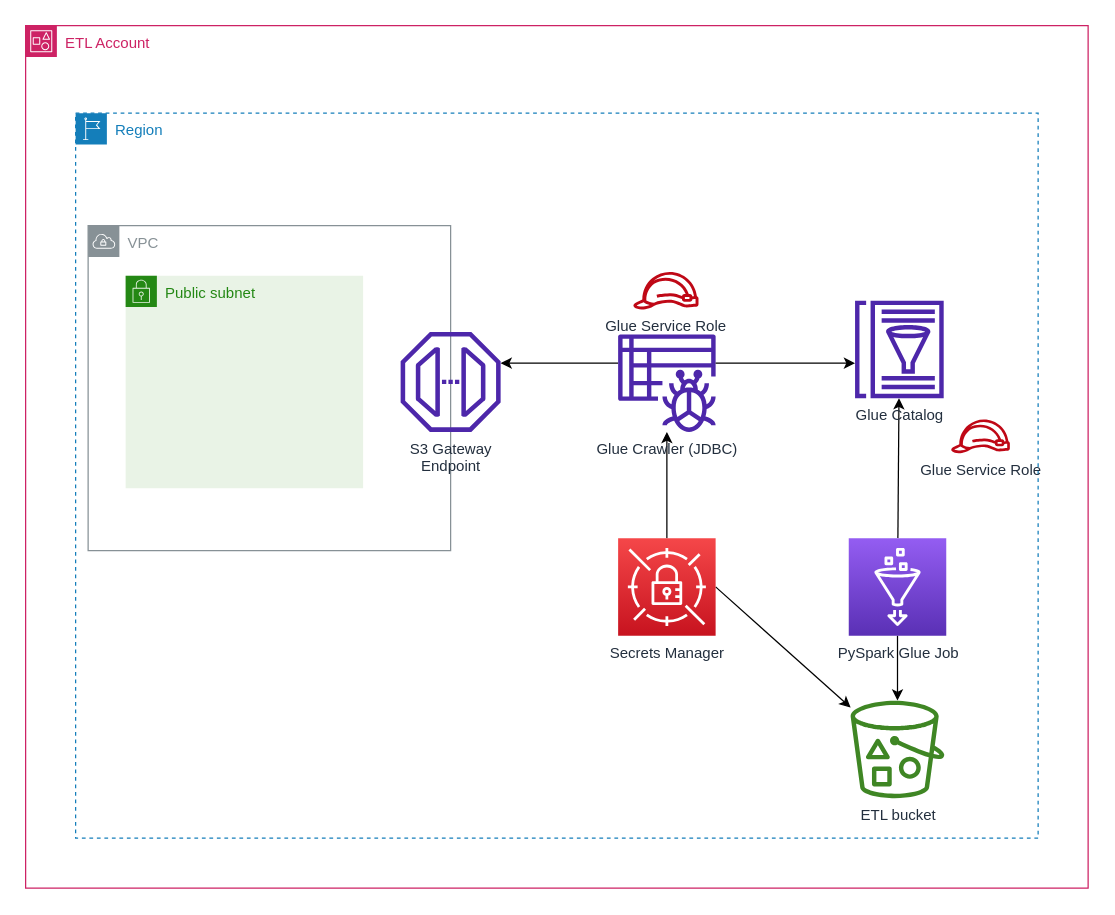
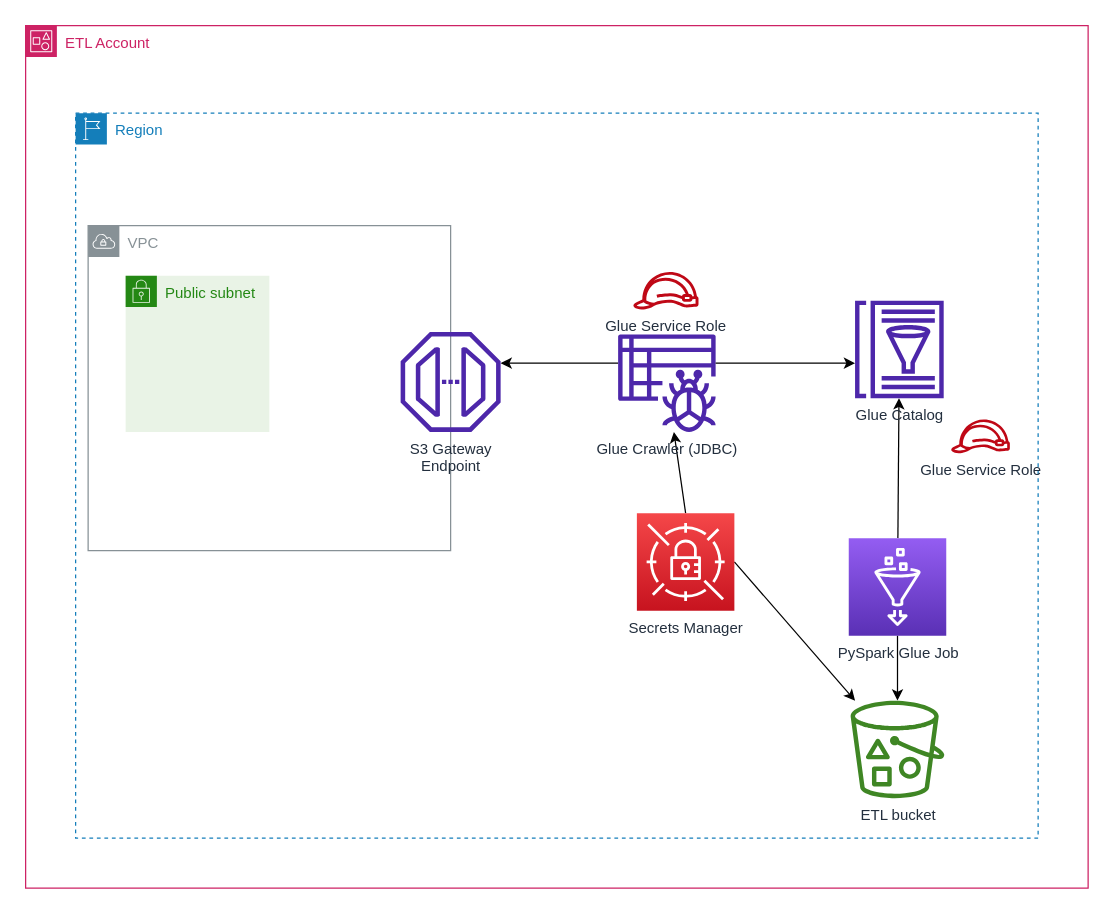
node "Public subnet": size 238x213 -> 144x156
node "Secrets Manager": moved (667, 587) -> (686, 562)
